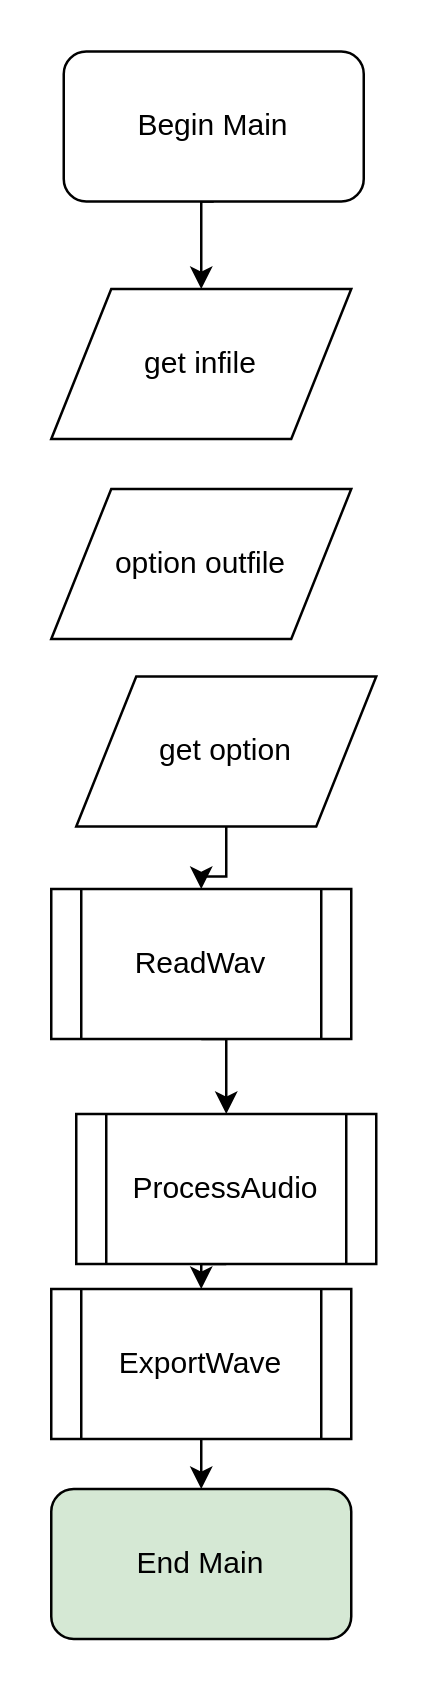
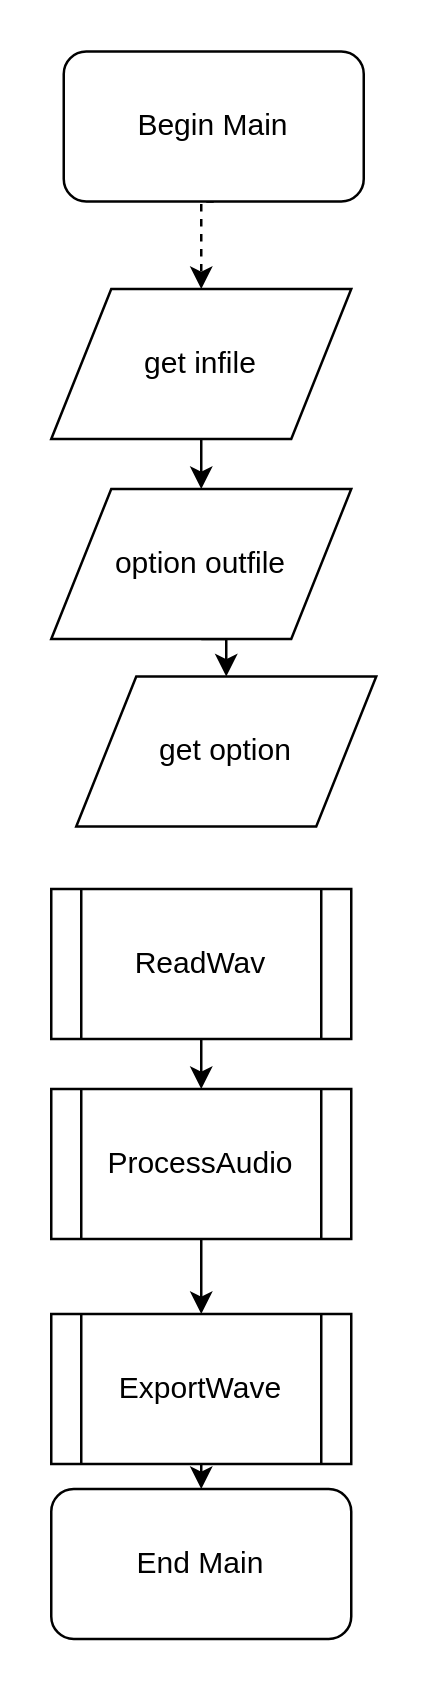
edge "Begin Main" -> "get infile": style solid -> dashed
edge "get infile" -> "option outfile": added
edge "option outfile" -> "get option": added
edge "get option" -> "ReadWav": removed
node "ProcessAudio": moved (226, 1189) -> (201, 1164)
node "ExportWave": moved (201, 1364) -> (201, 1389)
node "End Main": fillcolor #d5e8d4 -> #ffffff
